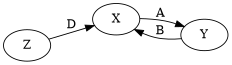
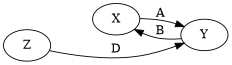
edge "Z" -> "X": now "Z" -> "Y"
